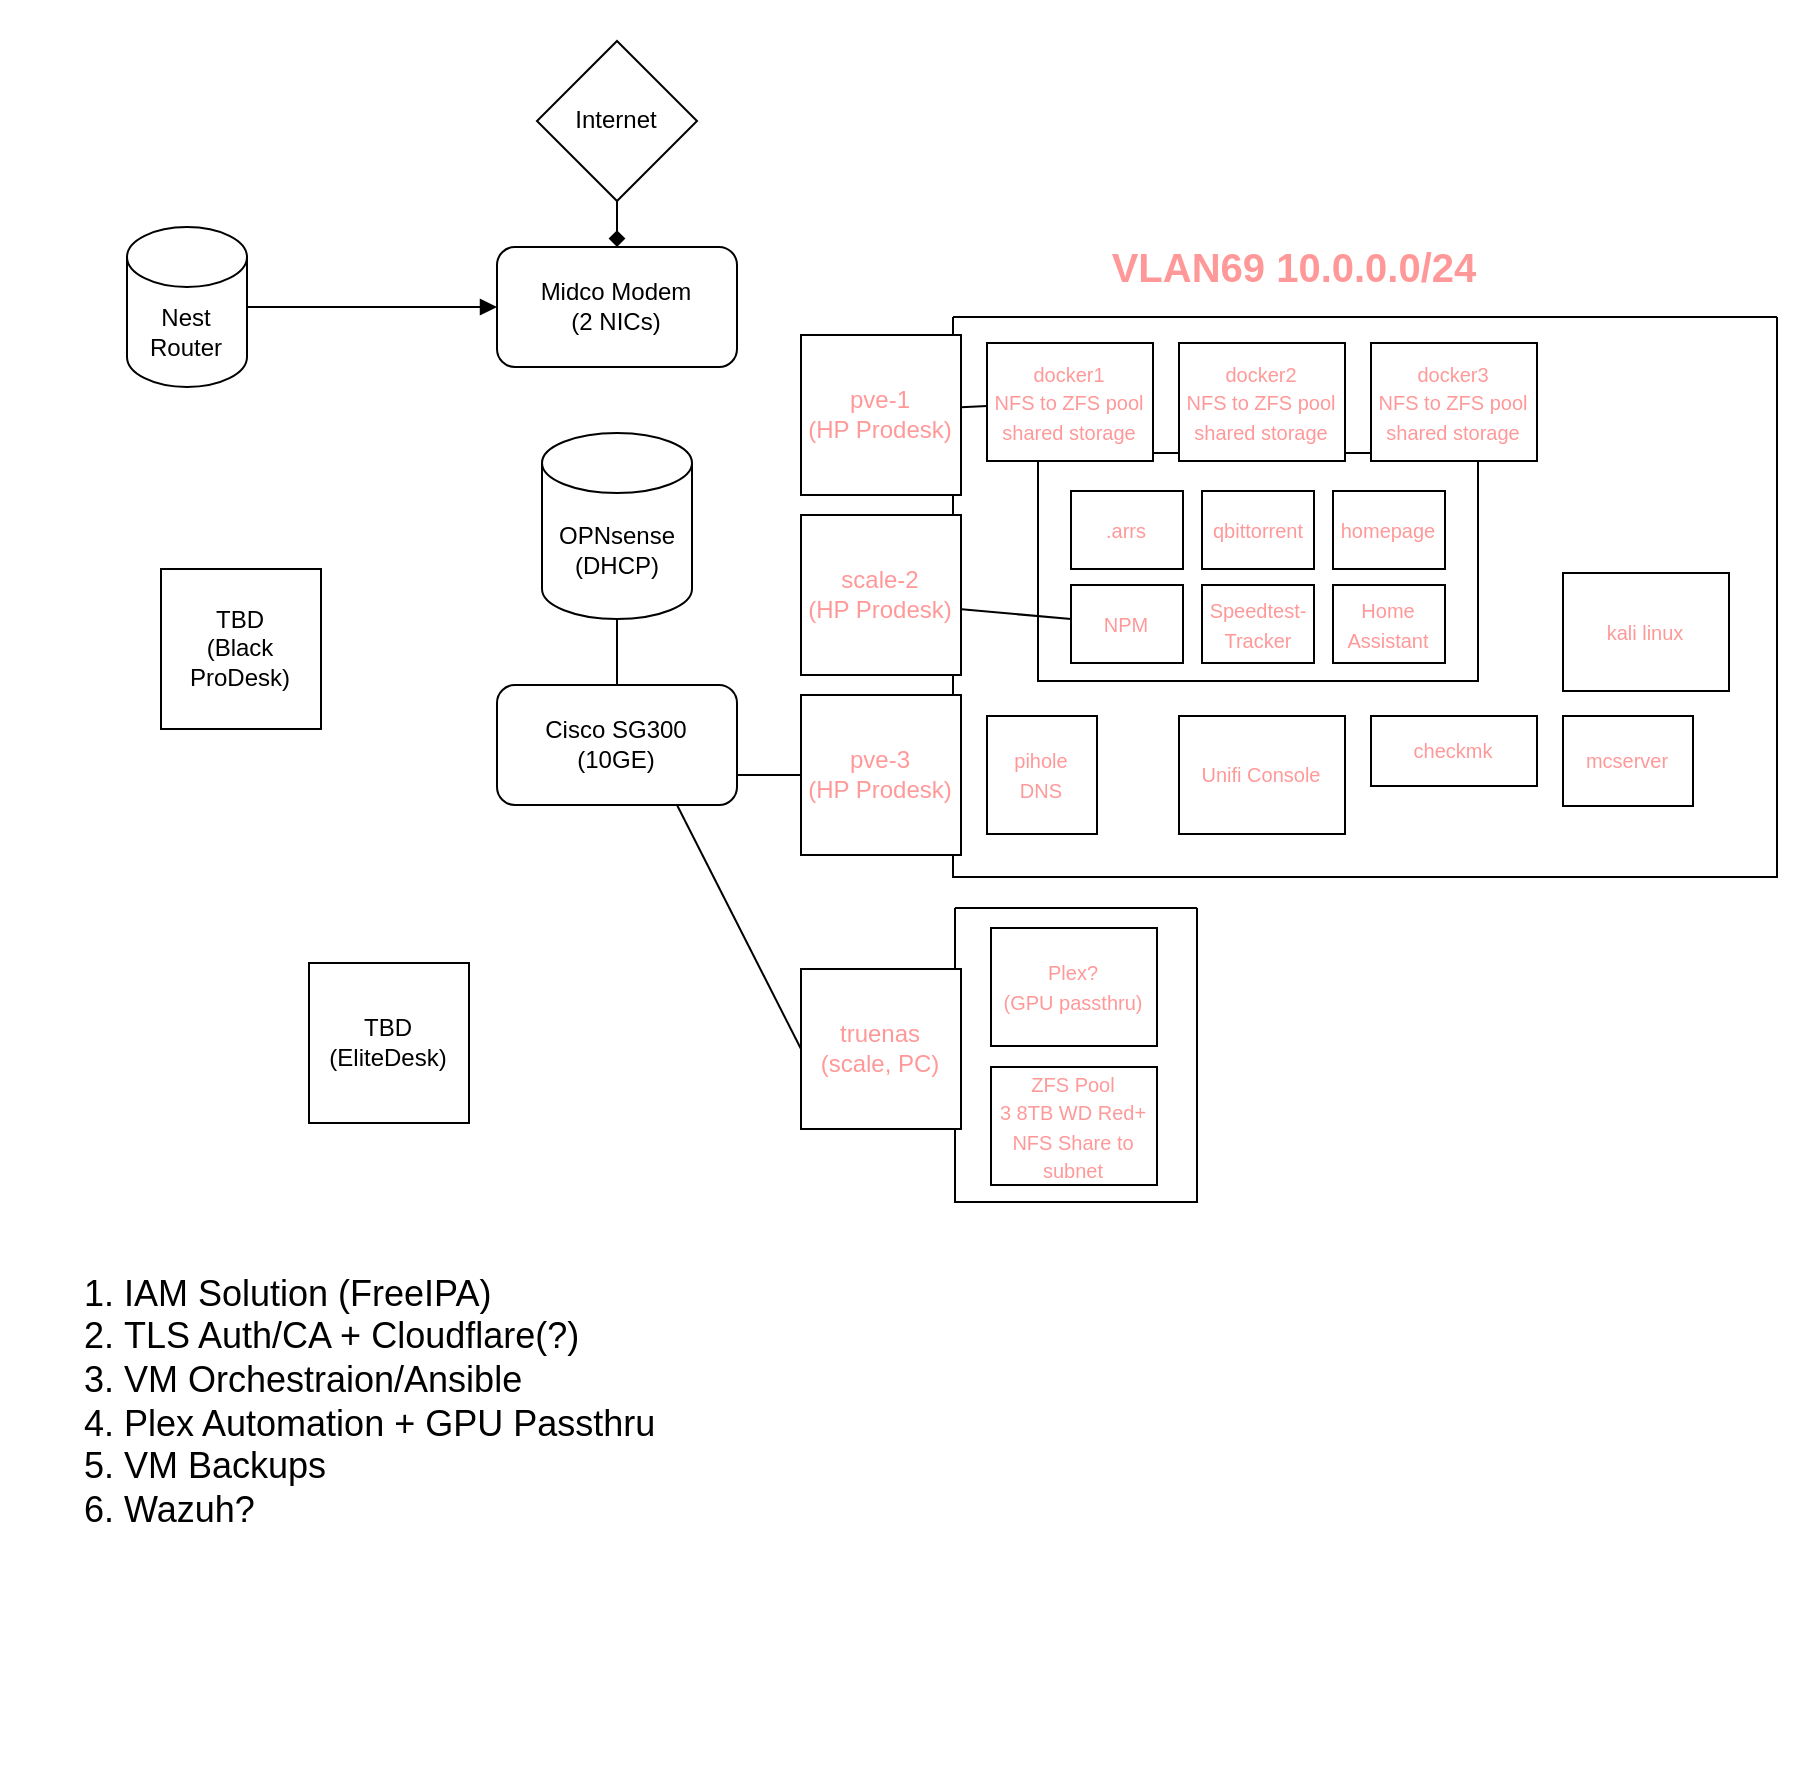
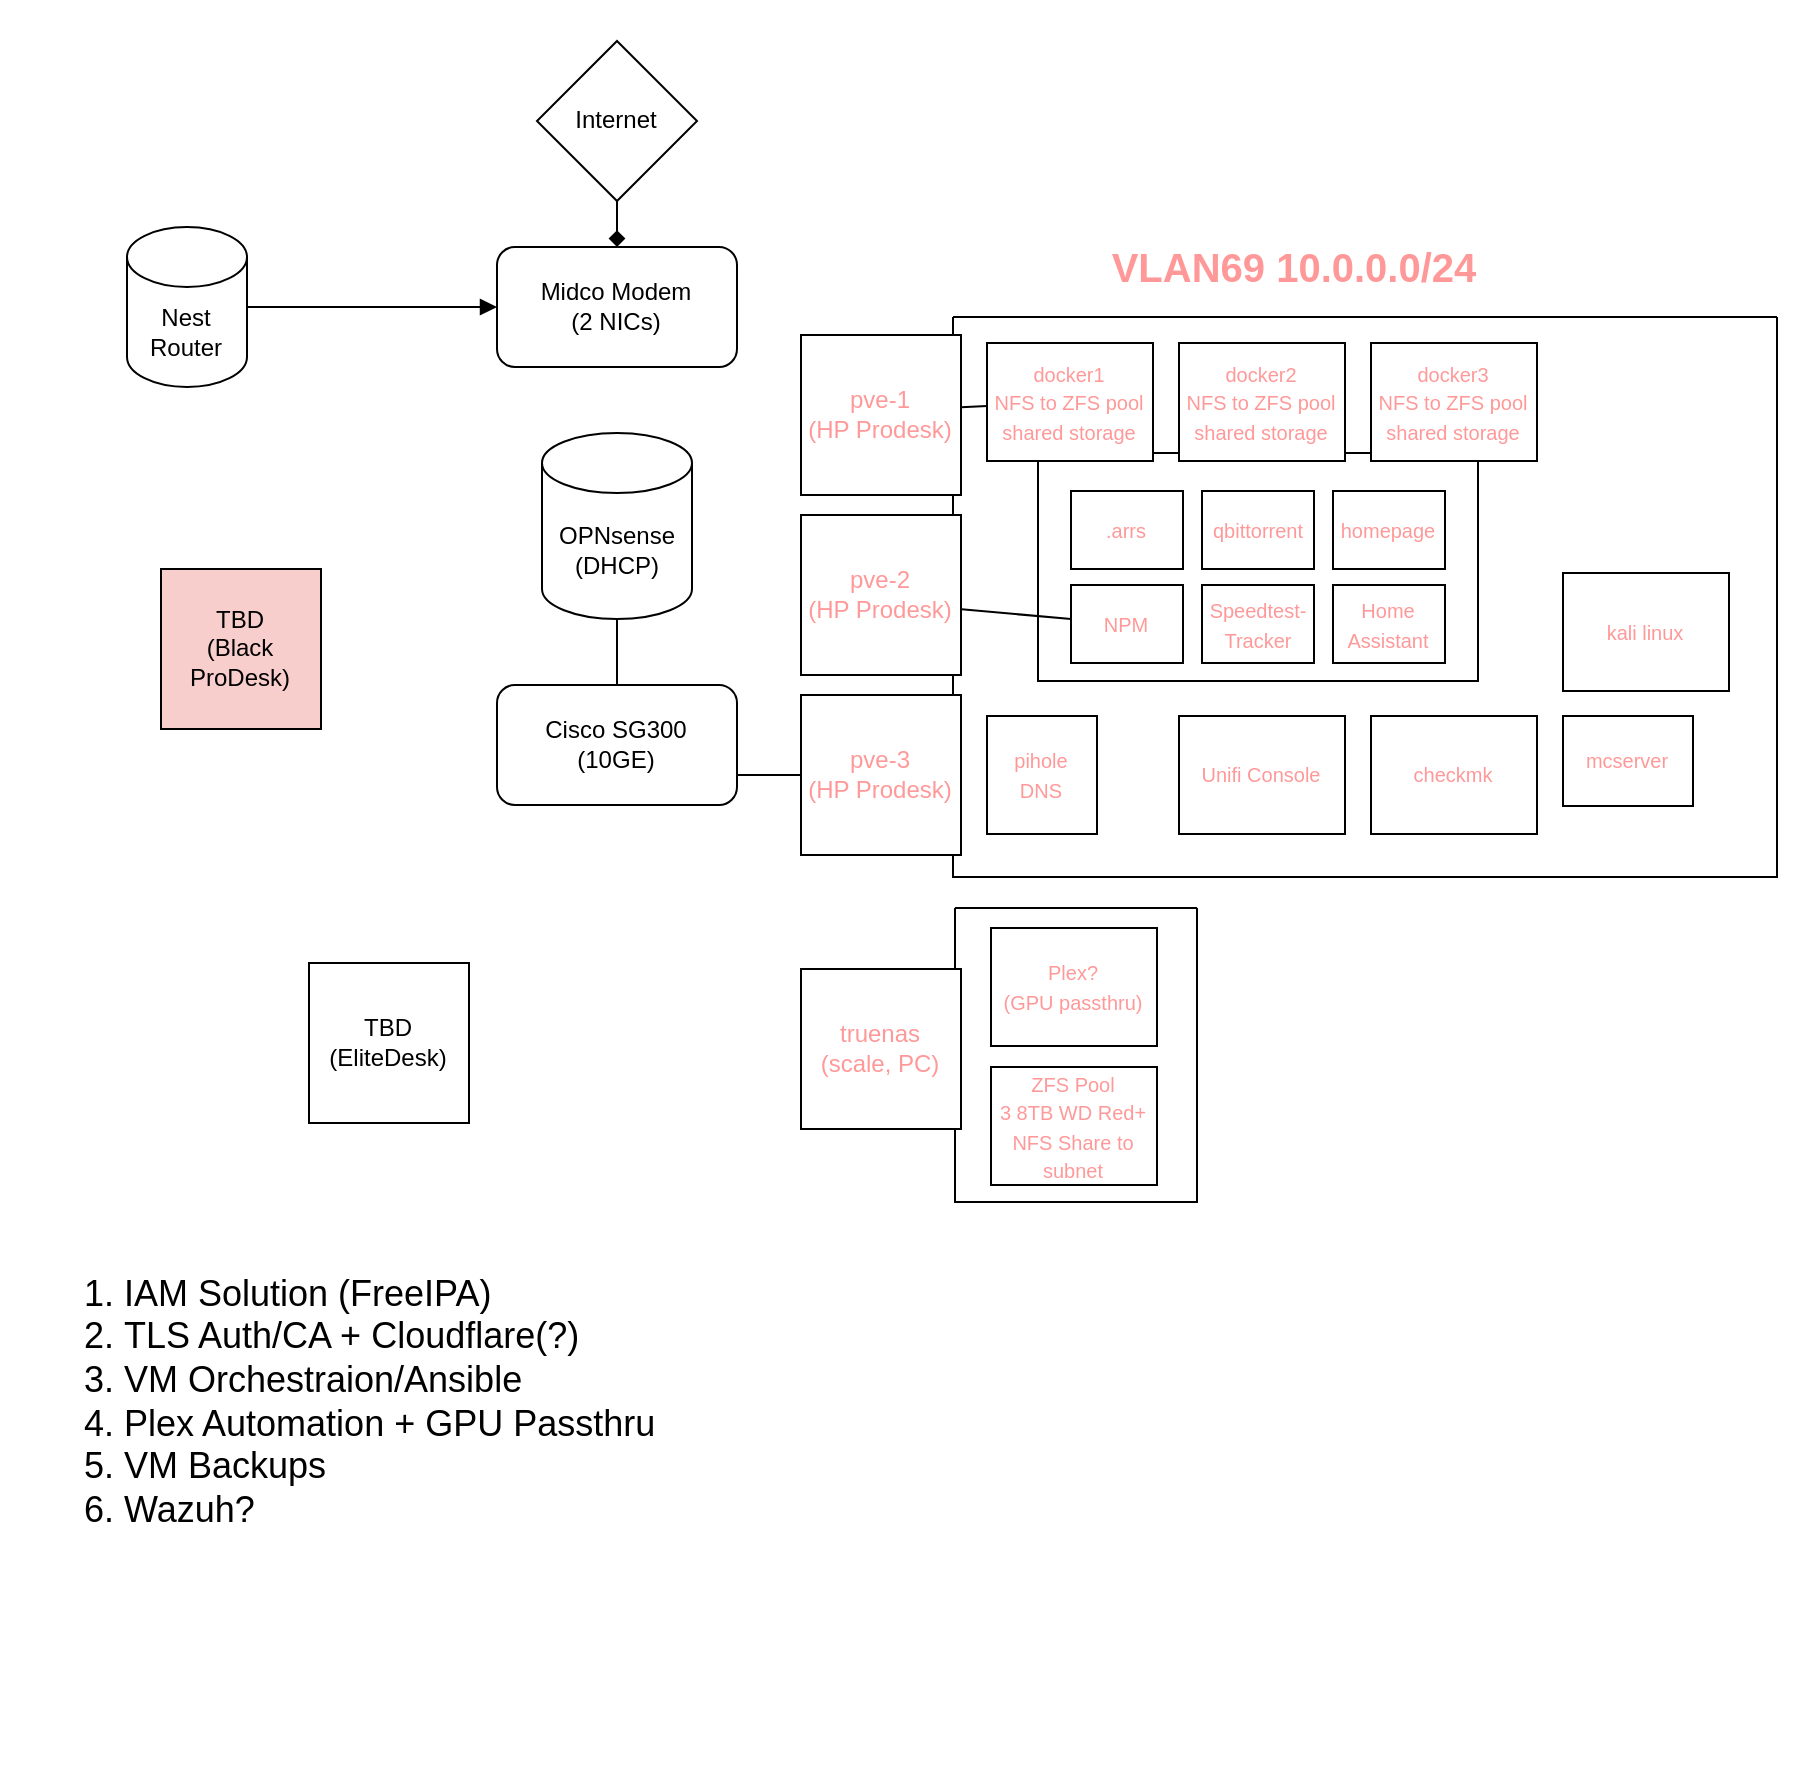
node "scale-2 (HP Prodesk)": label "scale-2 (HP Prodesk)" -> "pve-2 (HP Prodesk)"
node "TBD (Black ProDesk)": fillcolor #ffffff -> #f8cecc
node "checkmk": size 166x70 -> 166x118
edge "Cisco SG300 (10GE)" -- "truenas (scale, PC)": removed
